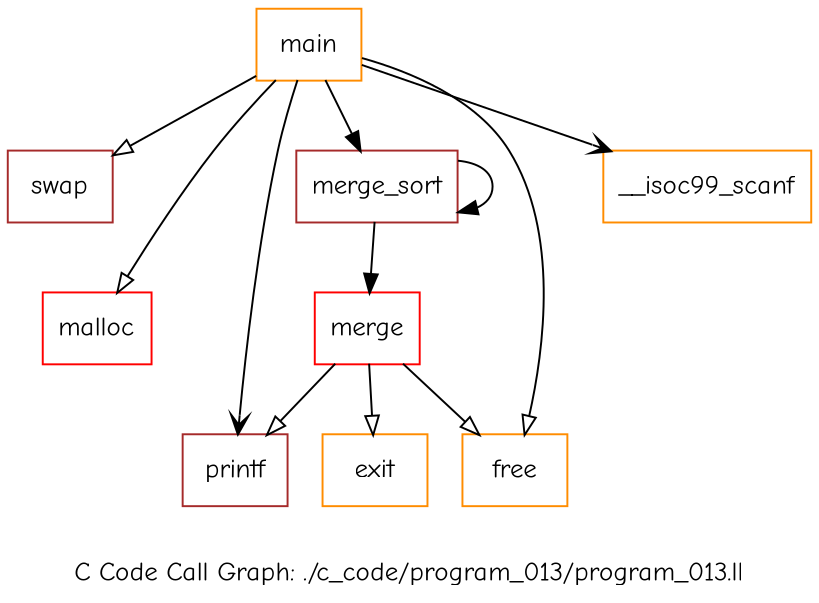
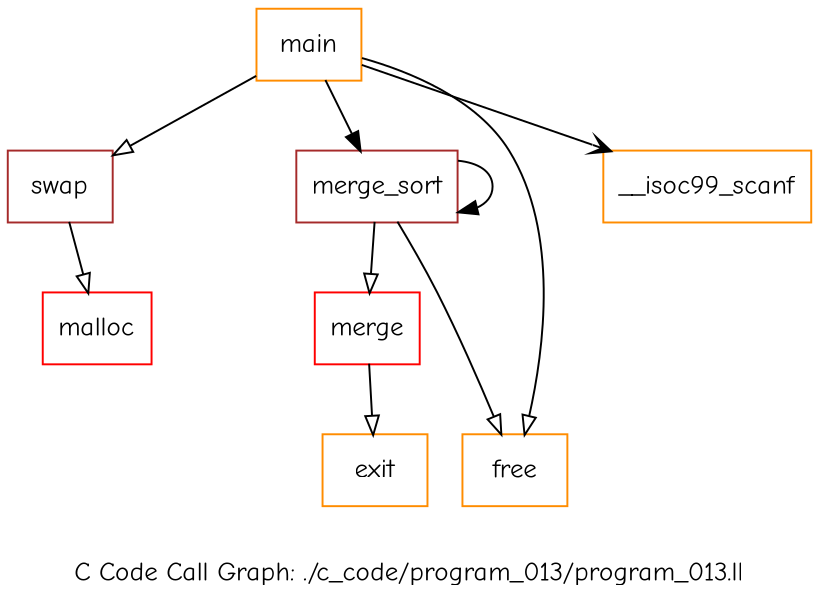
edge "main" -> "malloc": now "swap" -> "malloc"
edge "merge_sort" -> "merge": arrowhead normal -> onormal
edge "merge" -> "free": now "merge_sort" -> "free"
node "printf": removed
